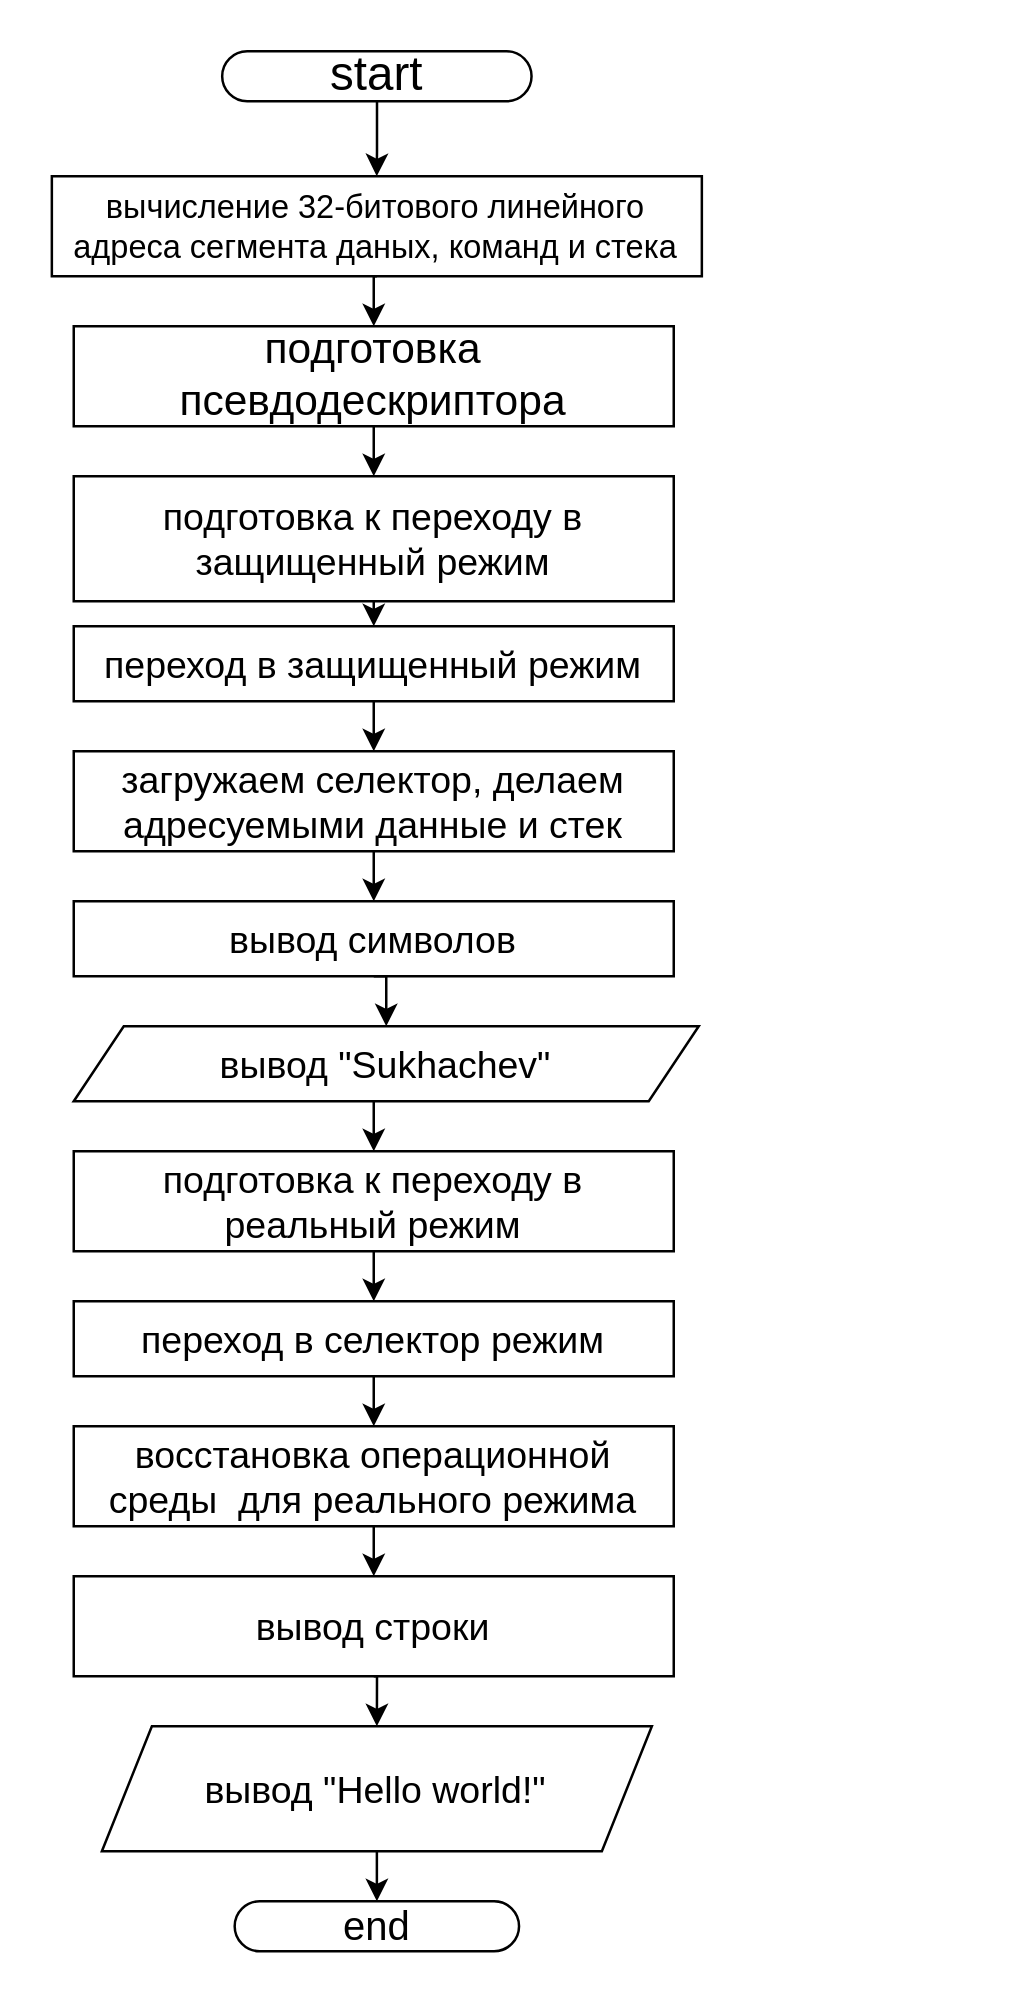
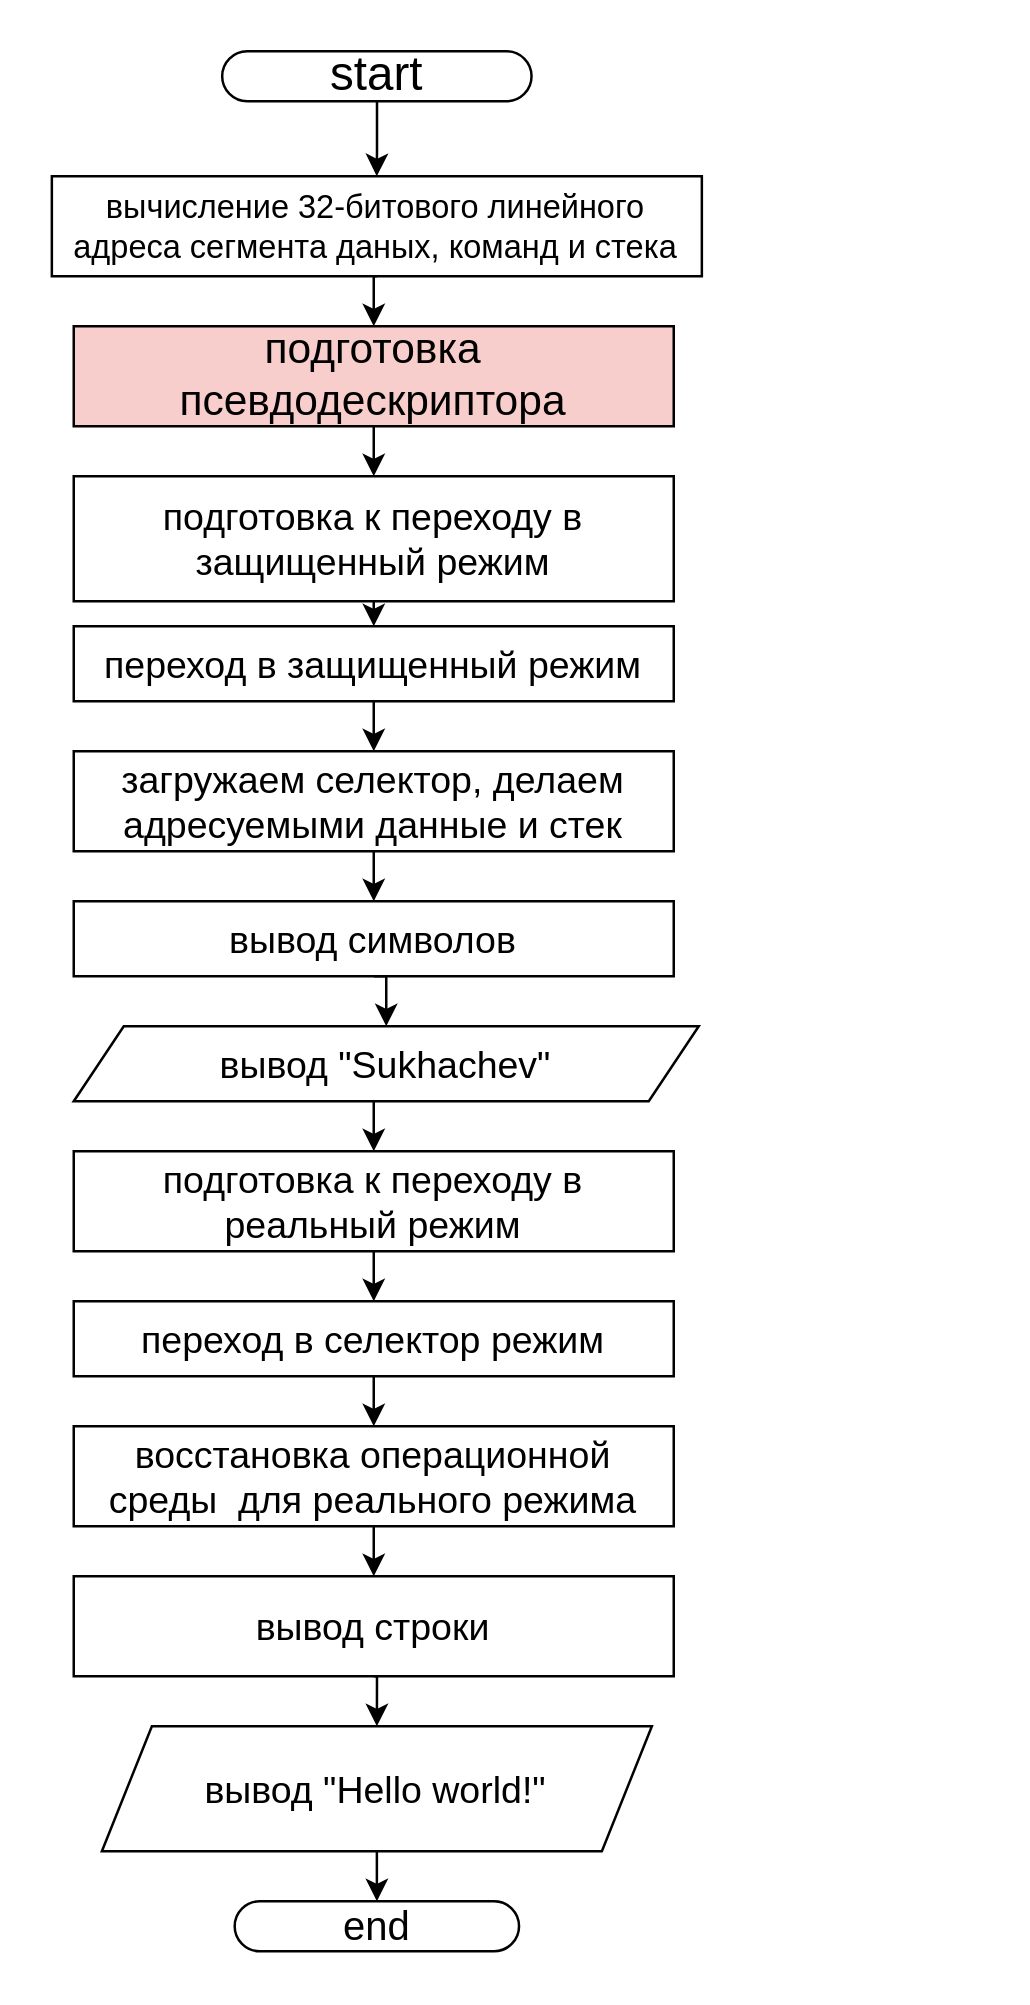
node "подготовка псевдодескриптора": fillcolor #ffffff -> #f8cecc
